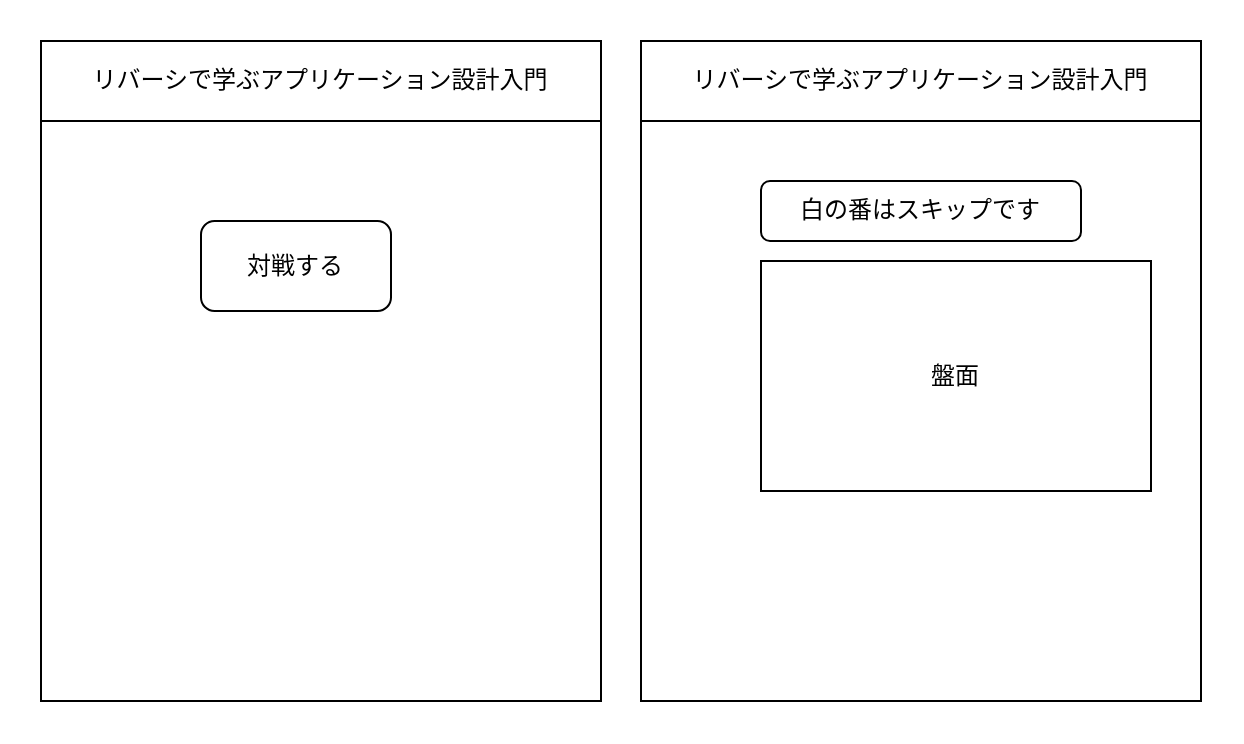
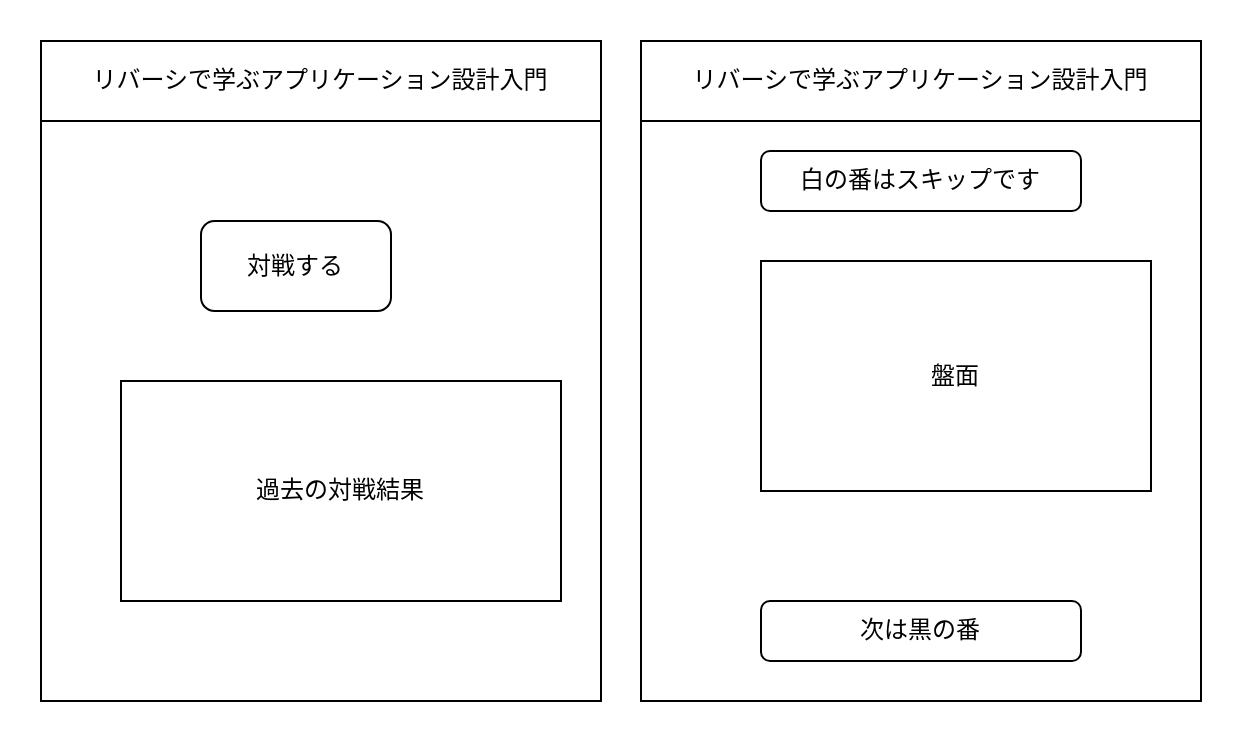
node "白の番はスキップです": moved (921, 211) -> (921, 181)
node "過去の対戦結果": added
node "次は黒の番": added
